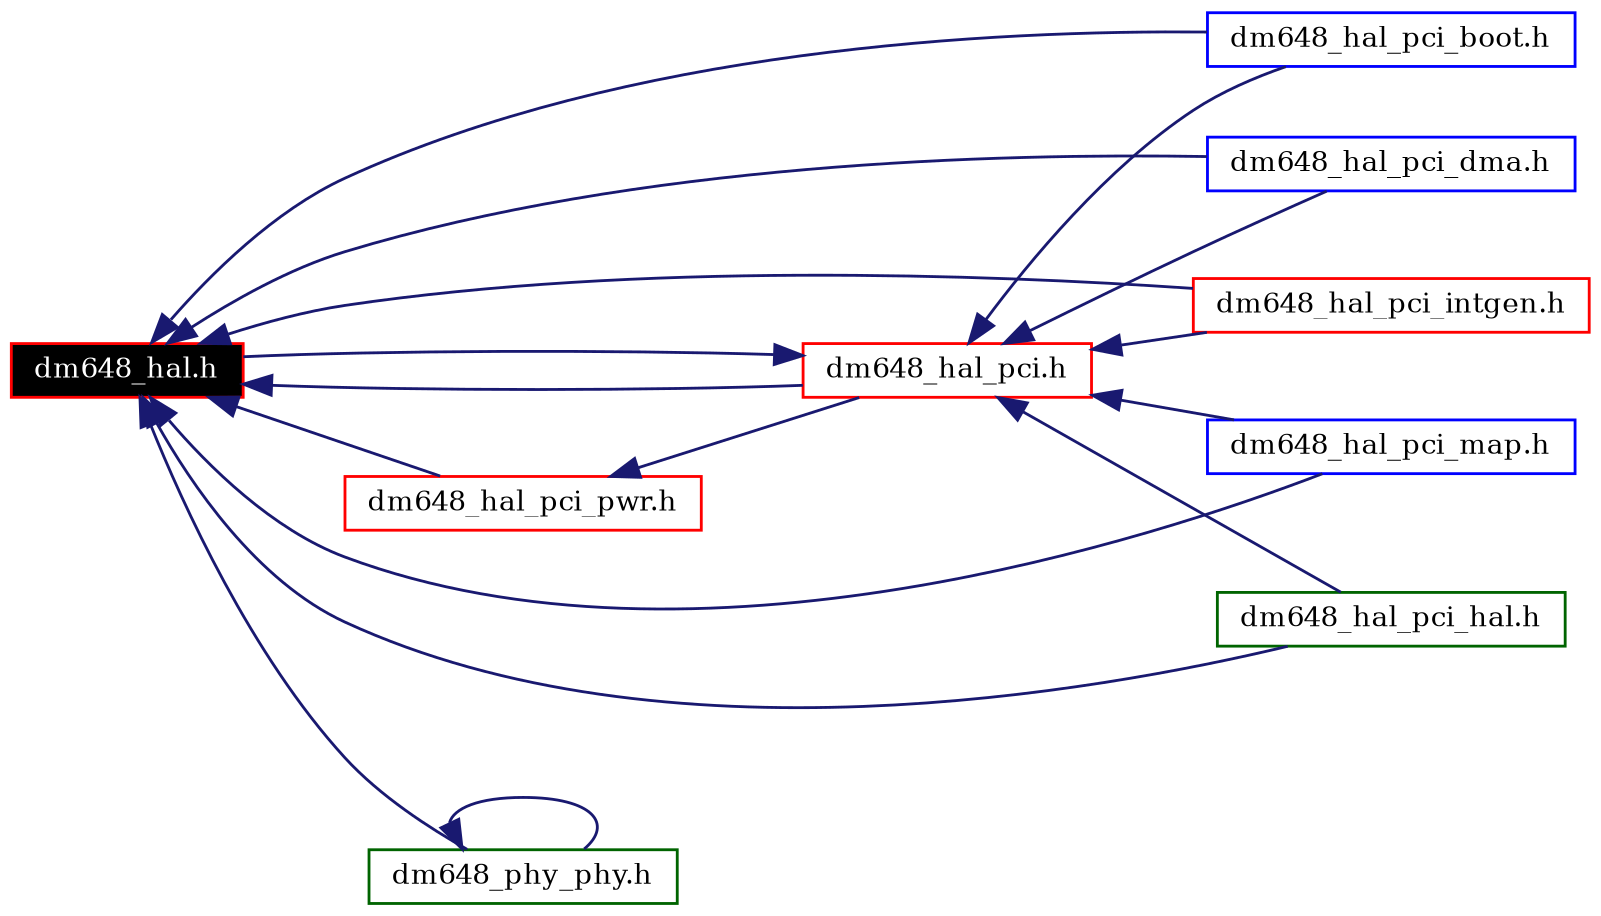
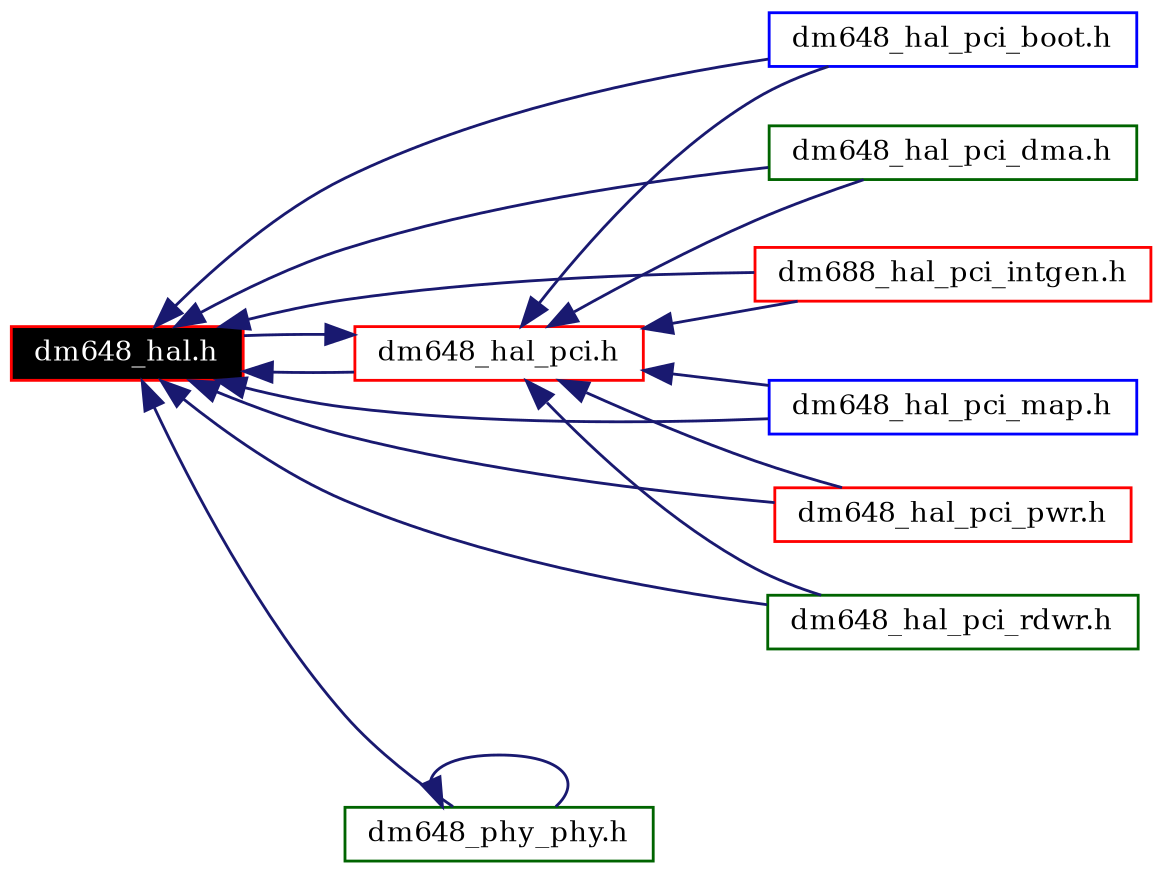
node "dm648_hal_pci_dma.h": color blue -> darkgreen
node "dm648_hal_pci_intgen.h": label "dm648_hal_pci_intgen.h" -> "dm688_hal_pci_intgen.h"
edge "dm648_hal_pci.h" -> "dm648_hal_pci_pwr.h": reversed
node "dm648_hal_pci_hal.h": label "dm648_hal_pci_hal.h" -> "dm648_hal_pci_rdwr.h"
